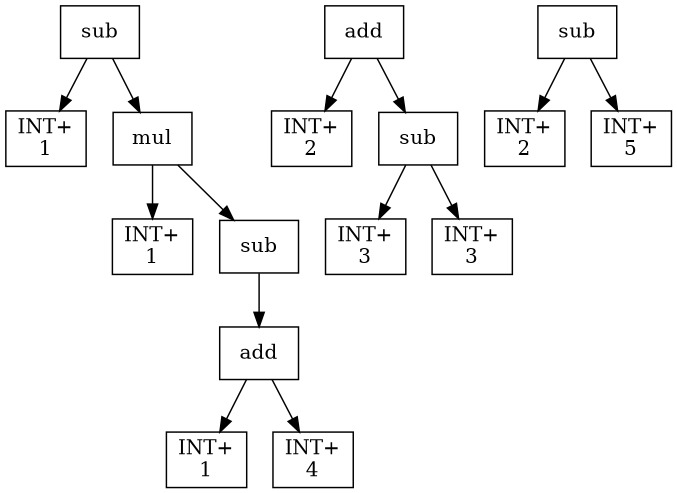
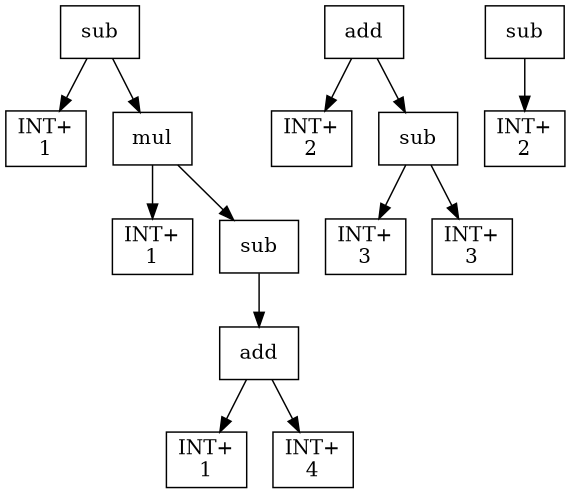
node "INT+ 5": removed
